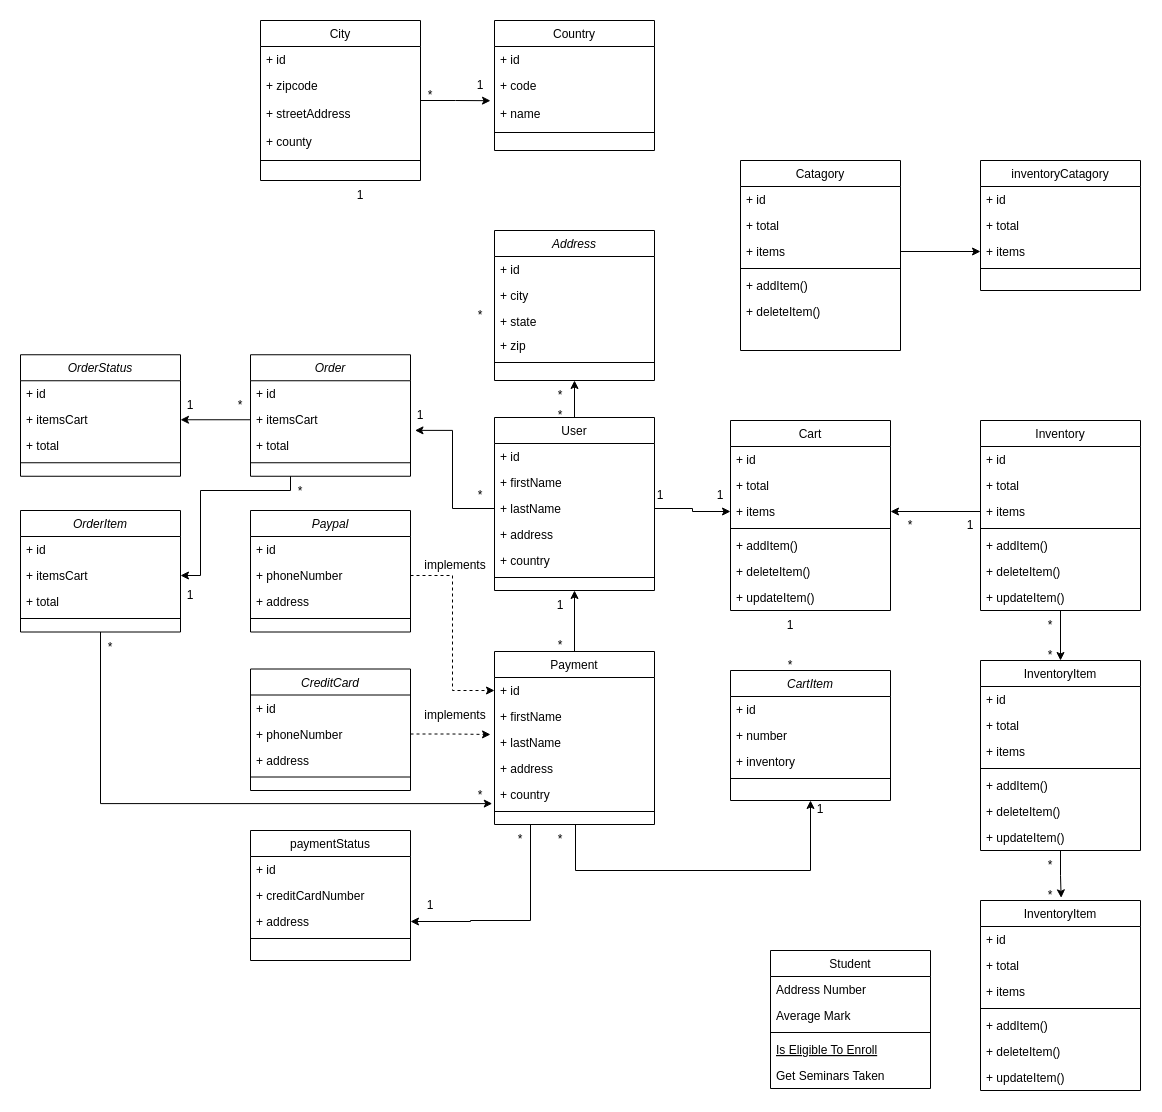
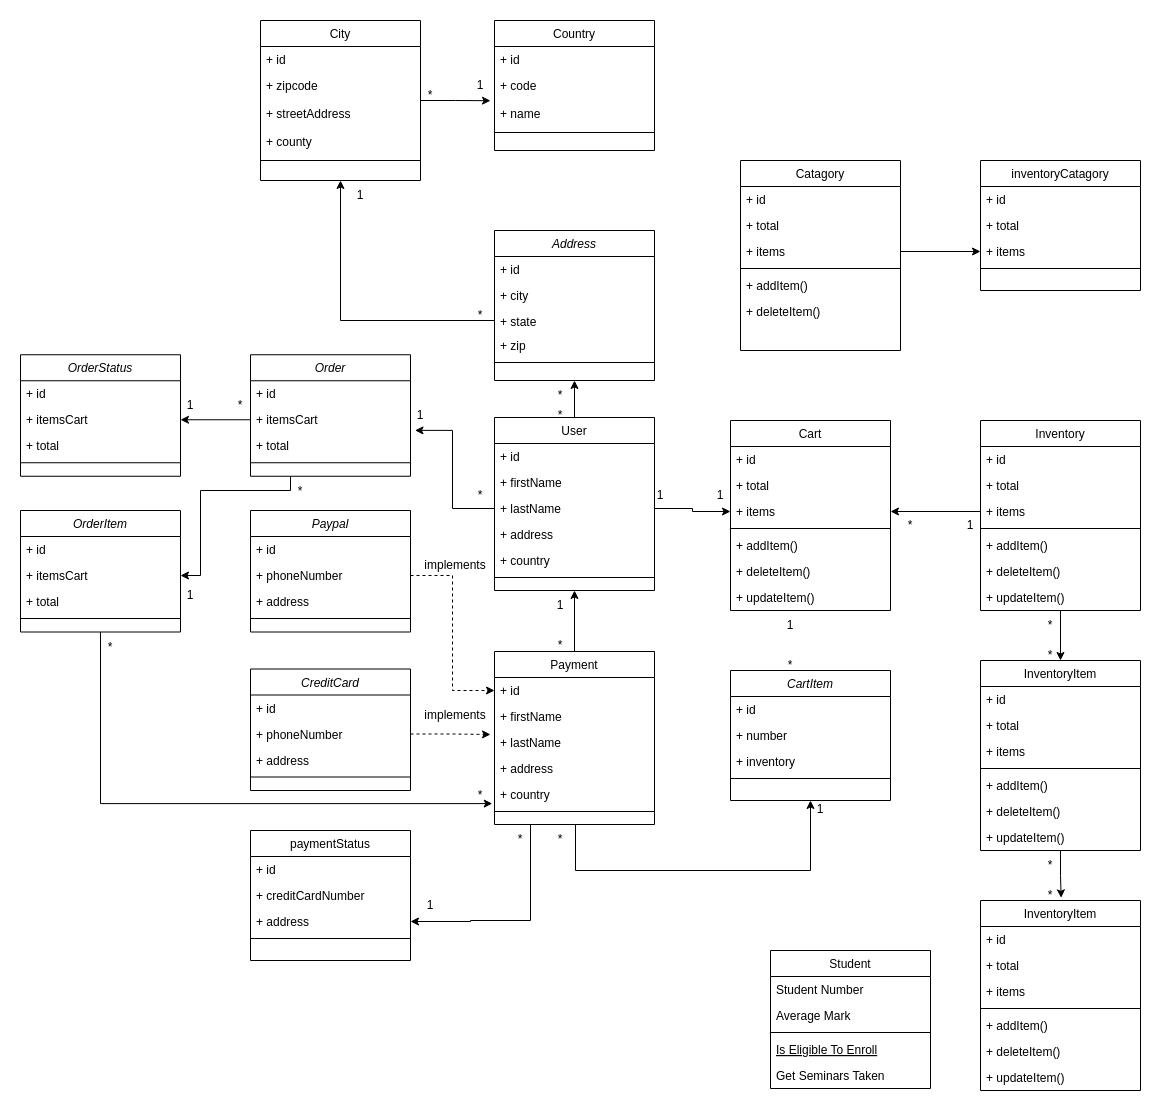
edge "+ state" -> "City": added
node "Address Number": label "Address Number" -> "Student Number"
